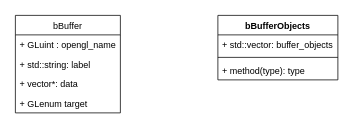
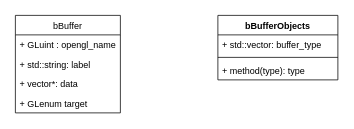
node "+ std::vector: buffer_objects": label "+ std::vector: buffer_objects" -> "+ std::vector: buffer_type"
